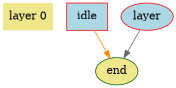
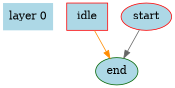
node "layer 0": fillcolor khaki -> lightblue
node "layer": label "layer" -> "start"
node "end": fillcolor khaki -> lightblue
